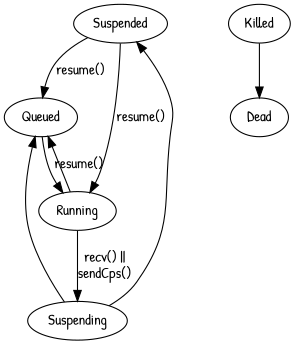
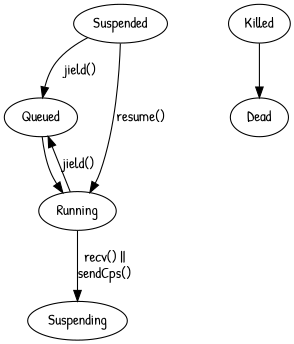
edge "Suspended" -> "Queued": label "resume()" -> "jield()"
edge "Running" -> "Queued": label "resume()" -> "jield()"
edge "Suspending" -> "Suspended": removed
edge "Suspending" -> "Queued": removed
